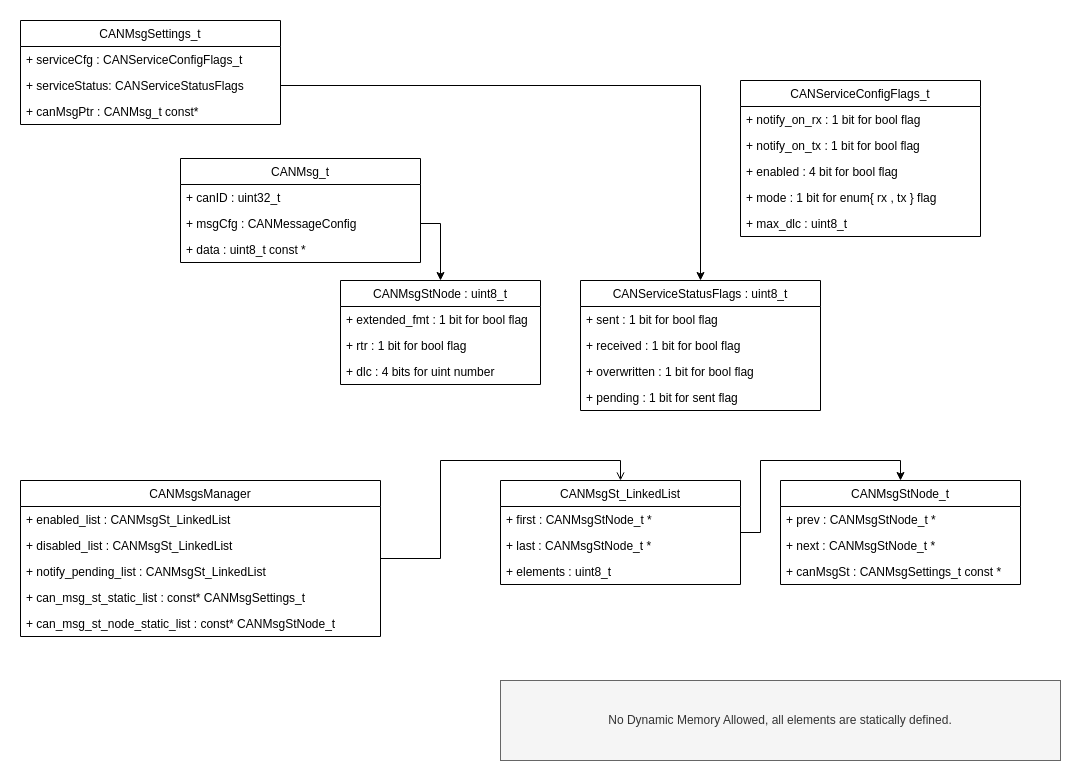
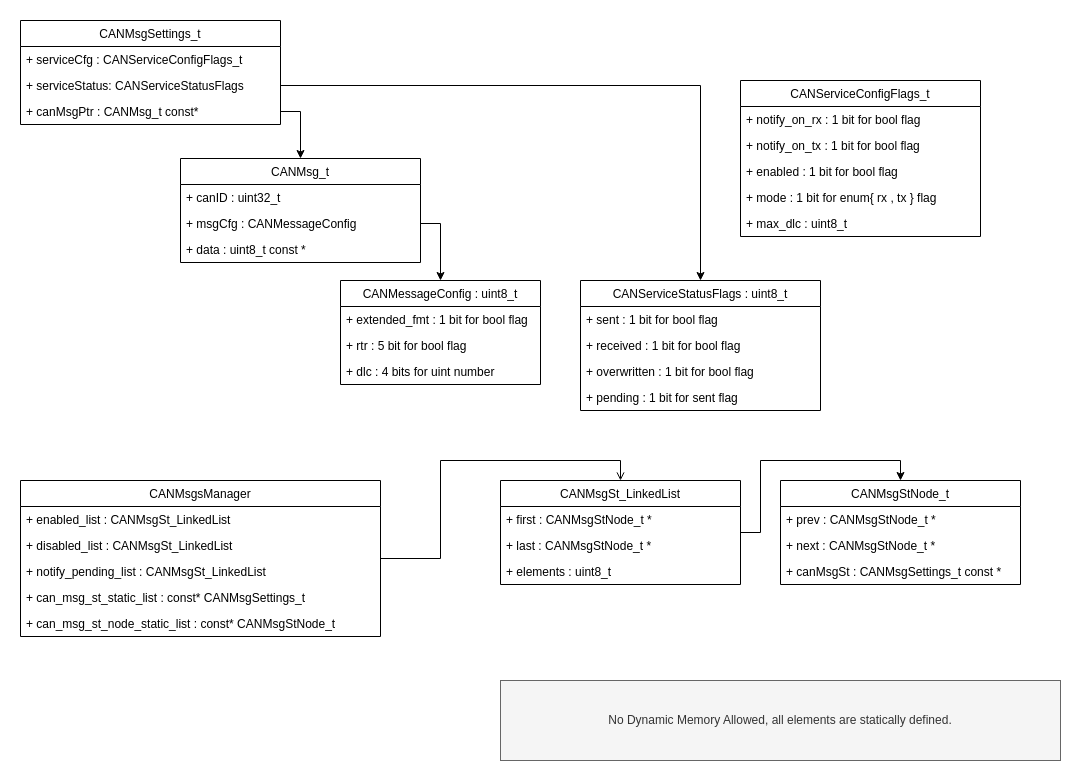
edge "+ canMsgPtr : CANMsg_t const*" -> "CANMsg_t": added
node "+ enabled : 4 bit for bool flag": label "+ enabled : 4 bit for bool flag" -> "+ enabled : 1 bit for bool flag"
node "CANMsgStNode : uint8_t": label "CANMsgStNode : uint8_t" -> "CANMessageConfig : uint8_t"
node "+ rtr : 1 bit for bool flag": label "+ rtr : 1 bit for bool flag" -> "+ rtr : 5 bit for bool flag"
